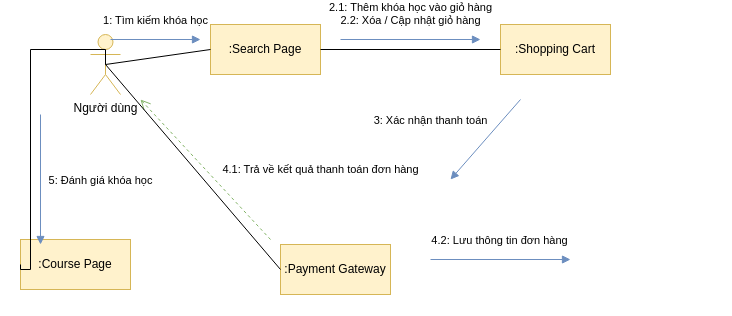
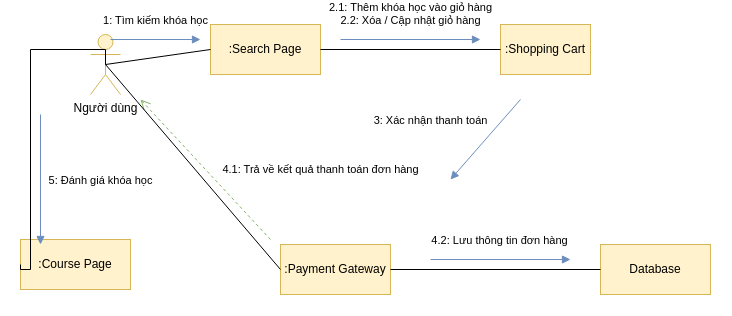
node ":Shopping Cart": size 110x50 -> 90x50
edge ":Payment Gateway" -- "Database": added
node "Database": added
